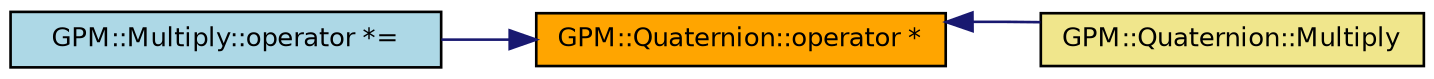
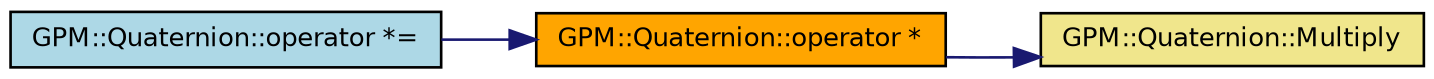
edge "GPM::Quaternion::Multiply" -> "GPM::Quaternion::operator *": reversed
node "GPM::Multiply::operator *=": label "GPM::Multiply::operator *=" -> "GPM::Quaternion::operator *="
